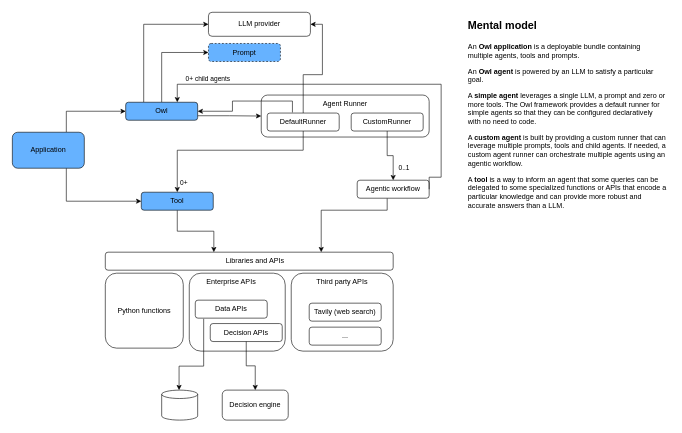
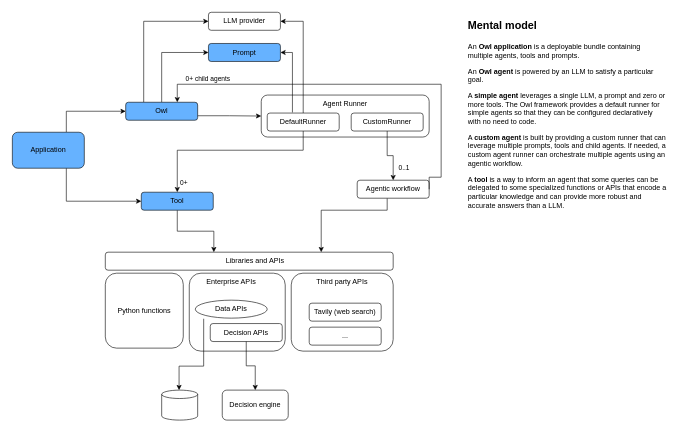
node "LLM provider": size 102x24 -> 72x18
node "Prompt": style dashed -> solid
edge "DefaultRunner" -> "Owl": now "DefaultRunner" -> "Prompt"
node "Data APIs": shape rounded rectangle -> ellipse
